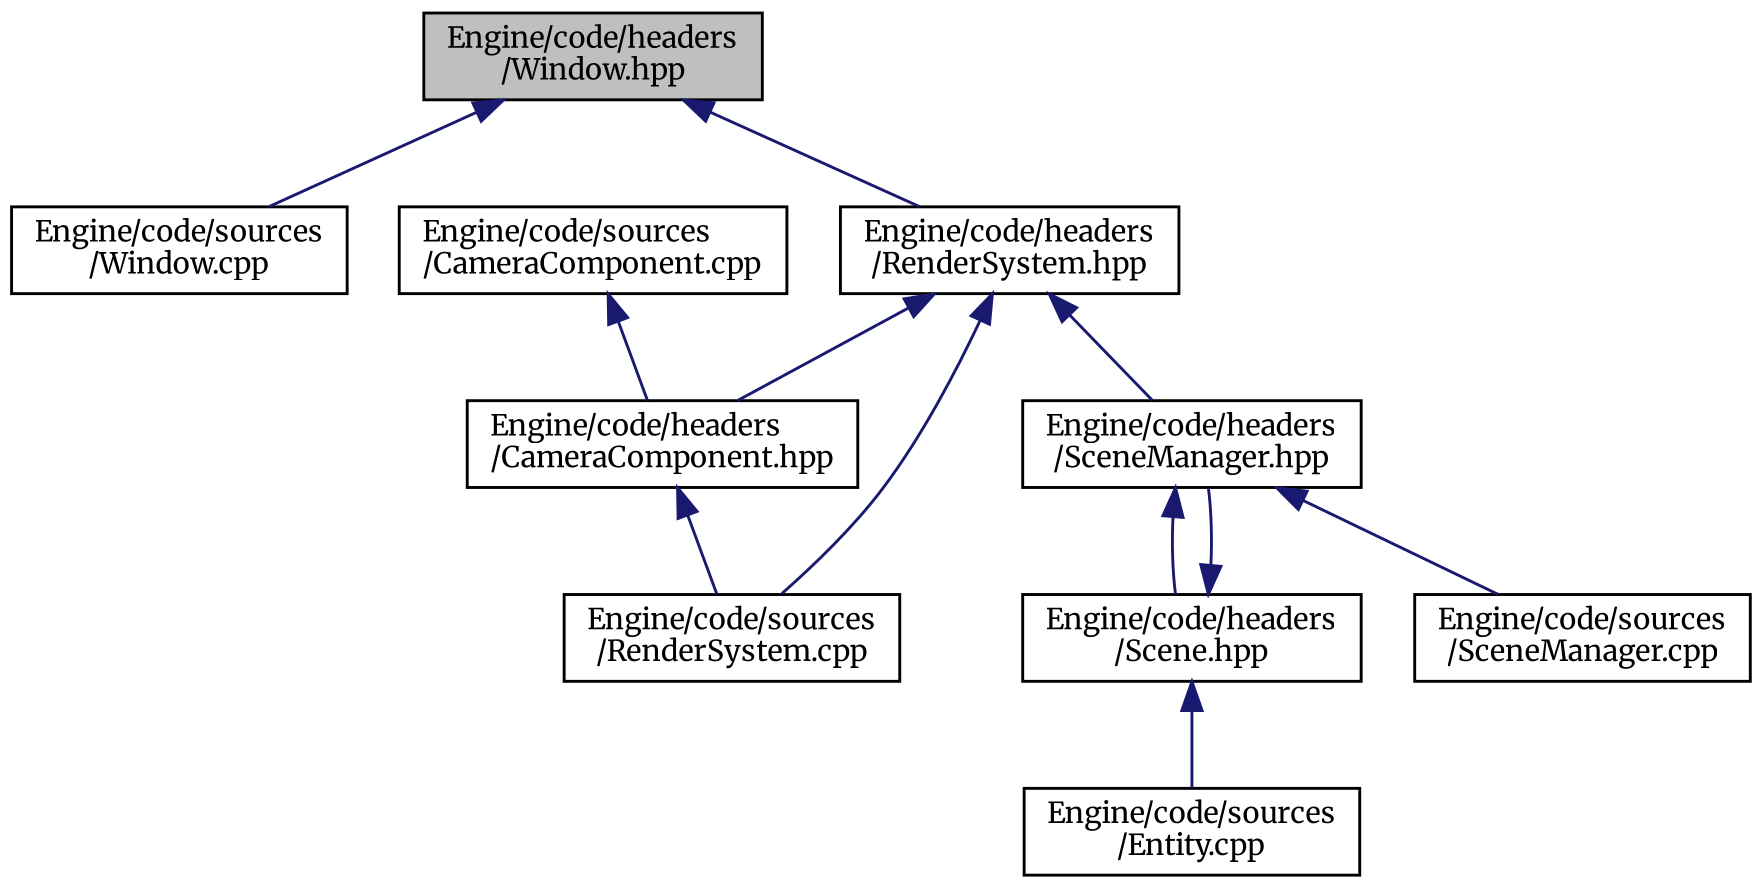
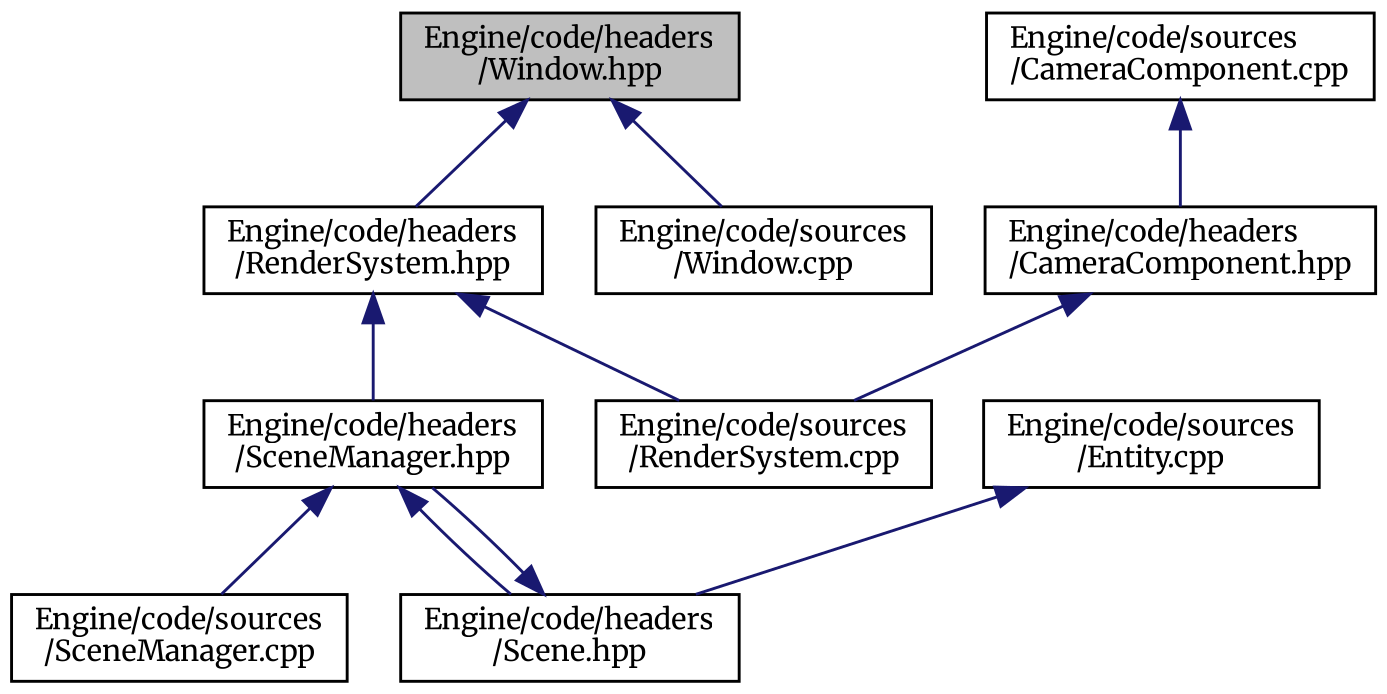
edge "Engine/code/headers /CameraComponent.hpp" -> "Engine/code/headers /RenderSystem.hpp": removed
edge "Engine/code/sources /Entity.cpp" -> "Engine/code/headers /Scene.hpp": reversed
